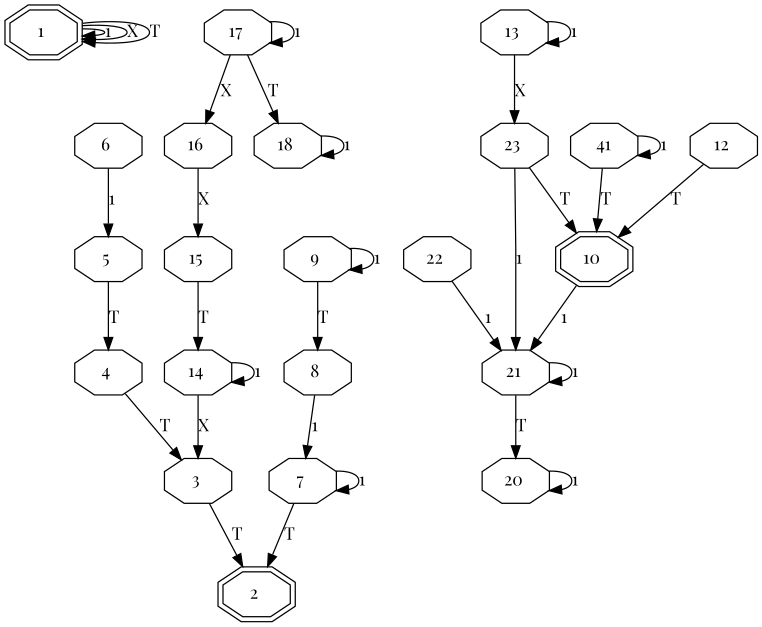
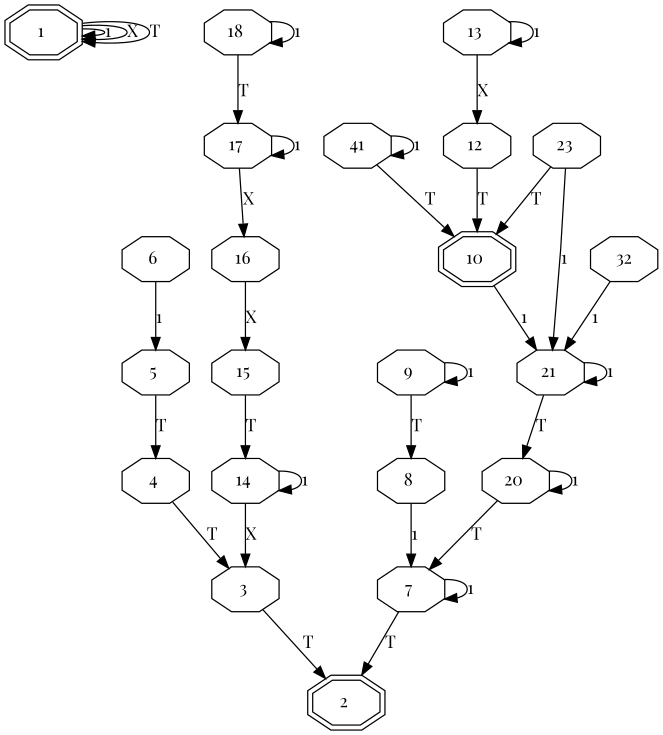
edge "17" -> "18": reversed
edge "13" -> "23": now "13" -> "12"
node "22": label "22" -> "32"
edge "20" -> "7": added, label "T"
